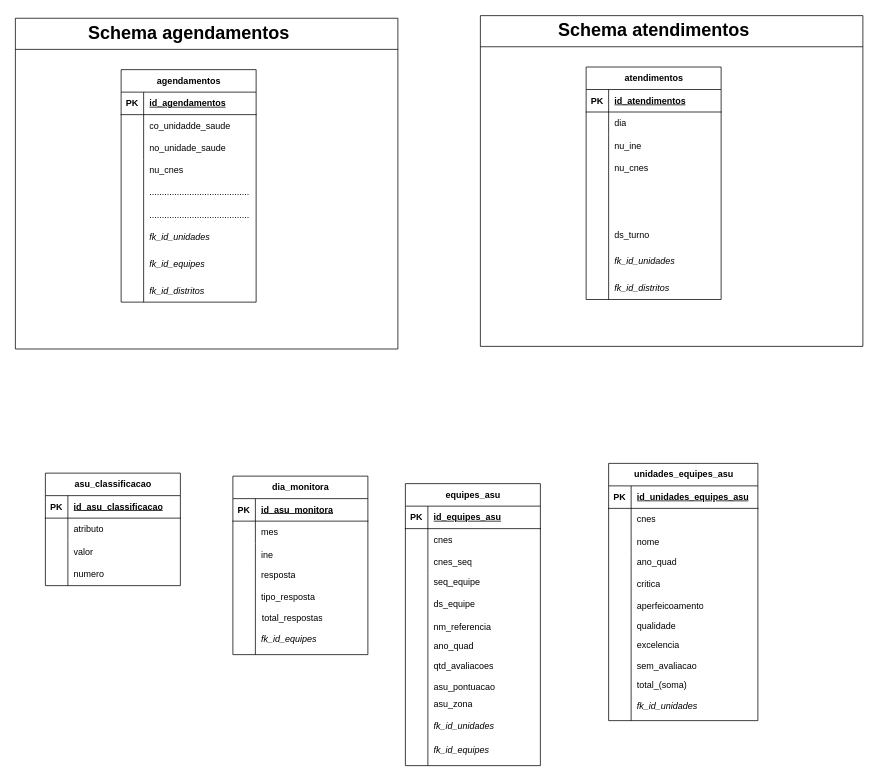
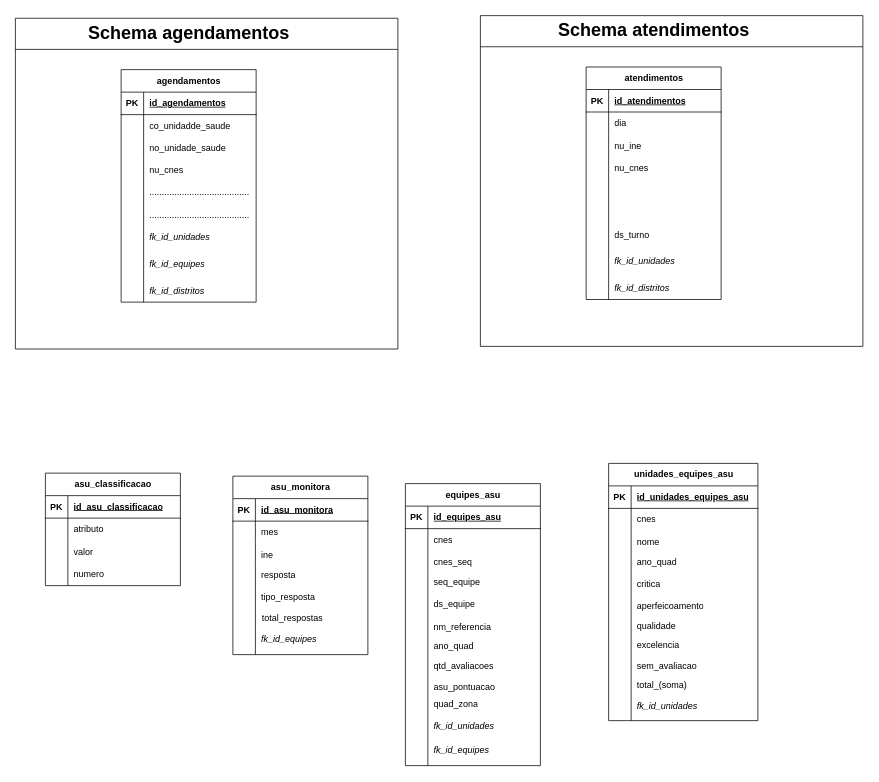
node "dia_monitora": label "dia_monitora" -> "asu_monitora"
node "asu_zona": label "asu_zona" -> "quad_zona"
